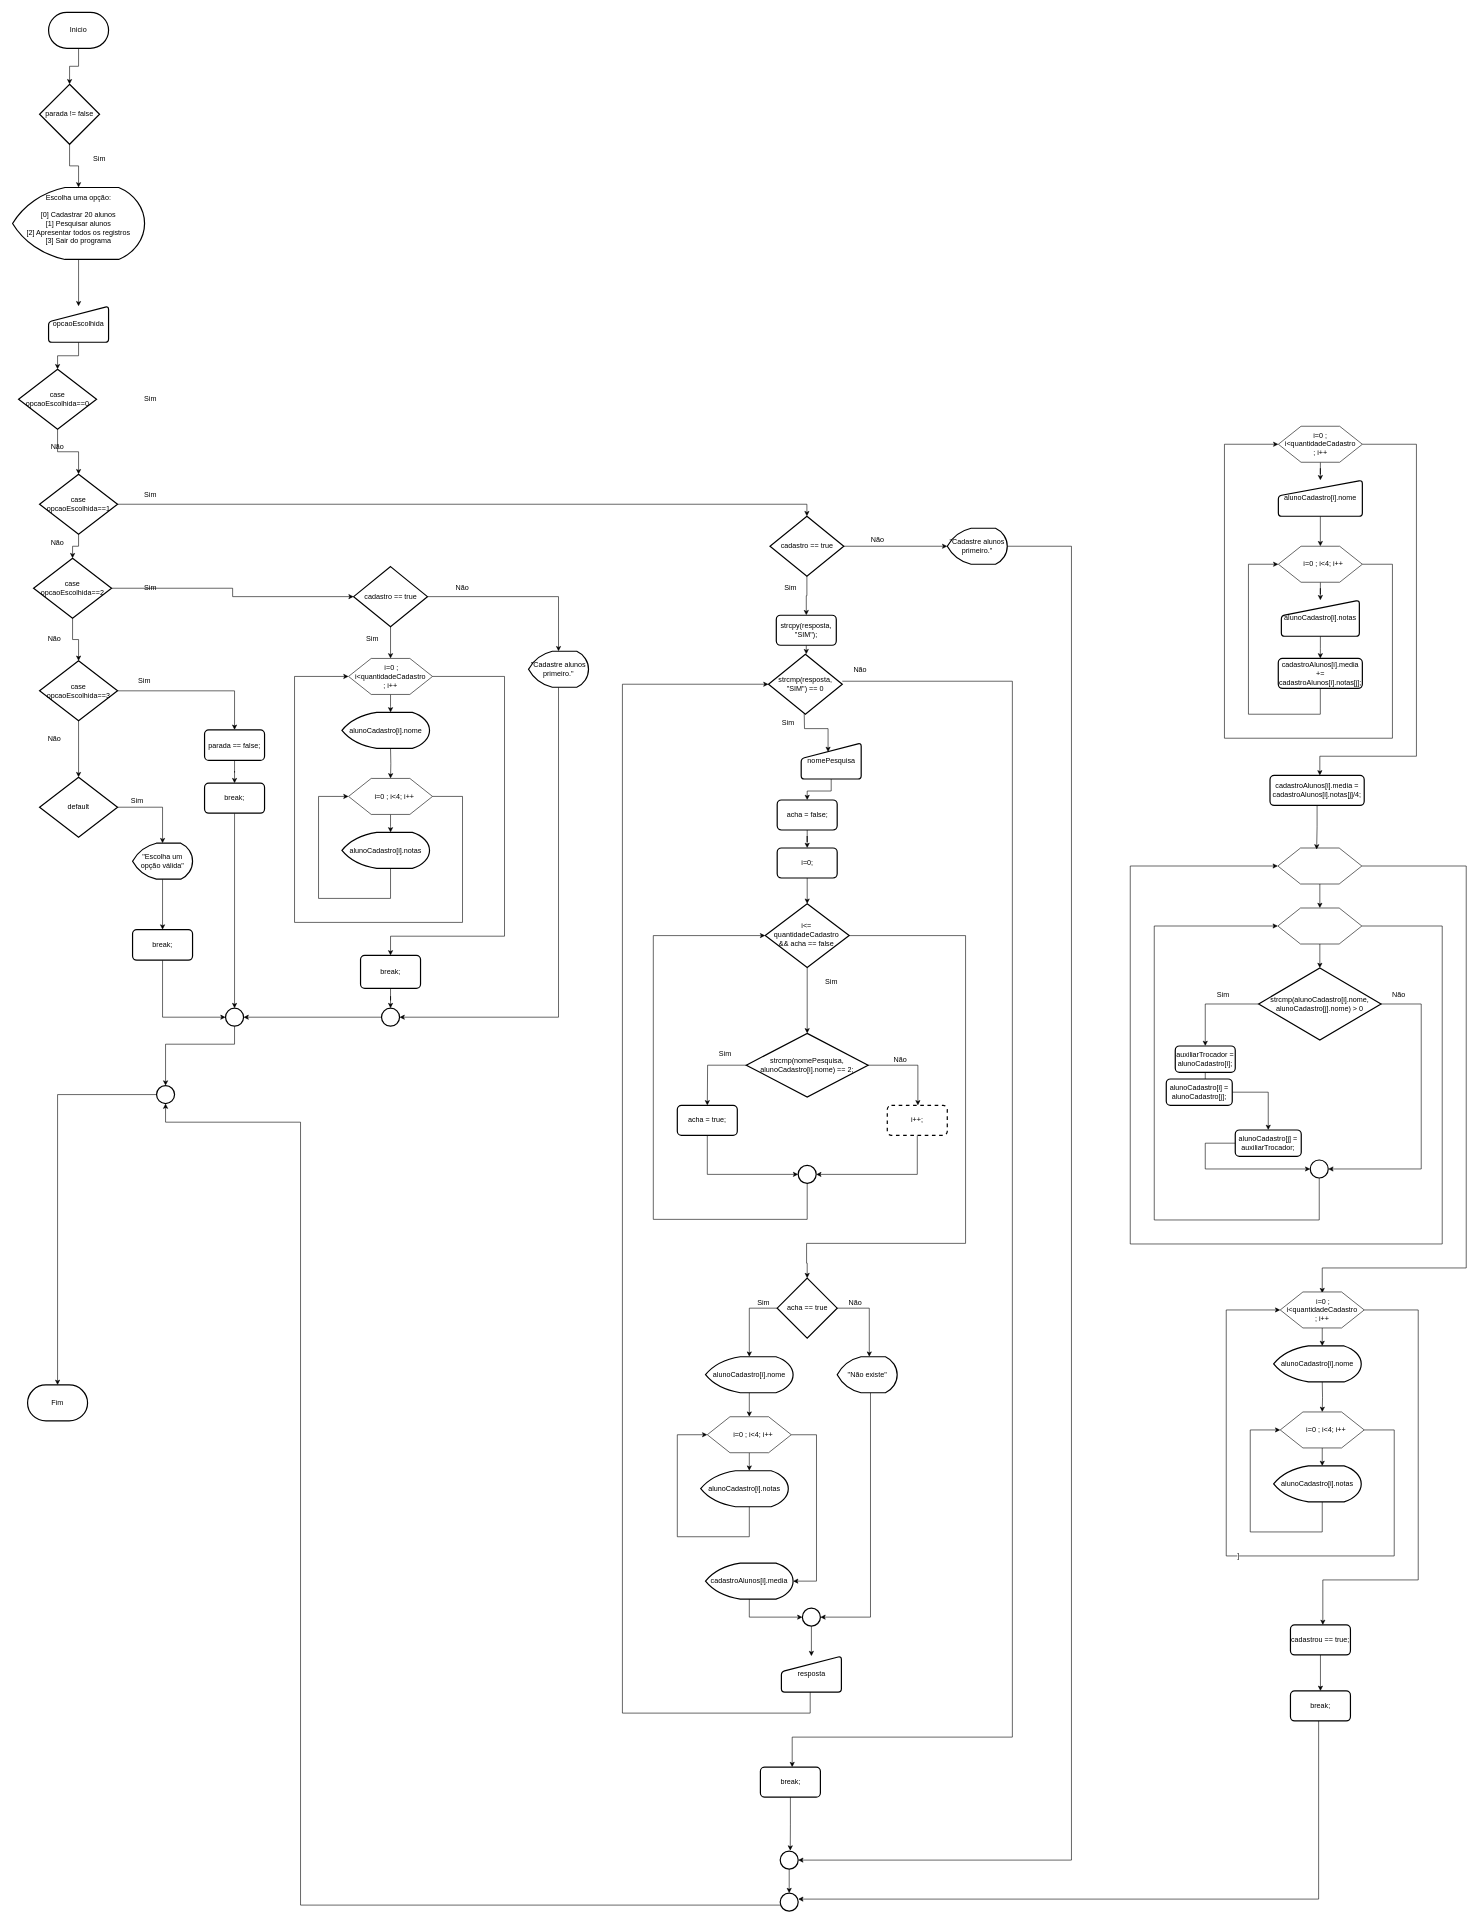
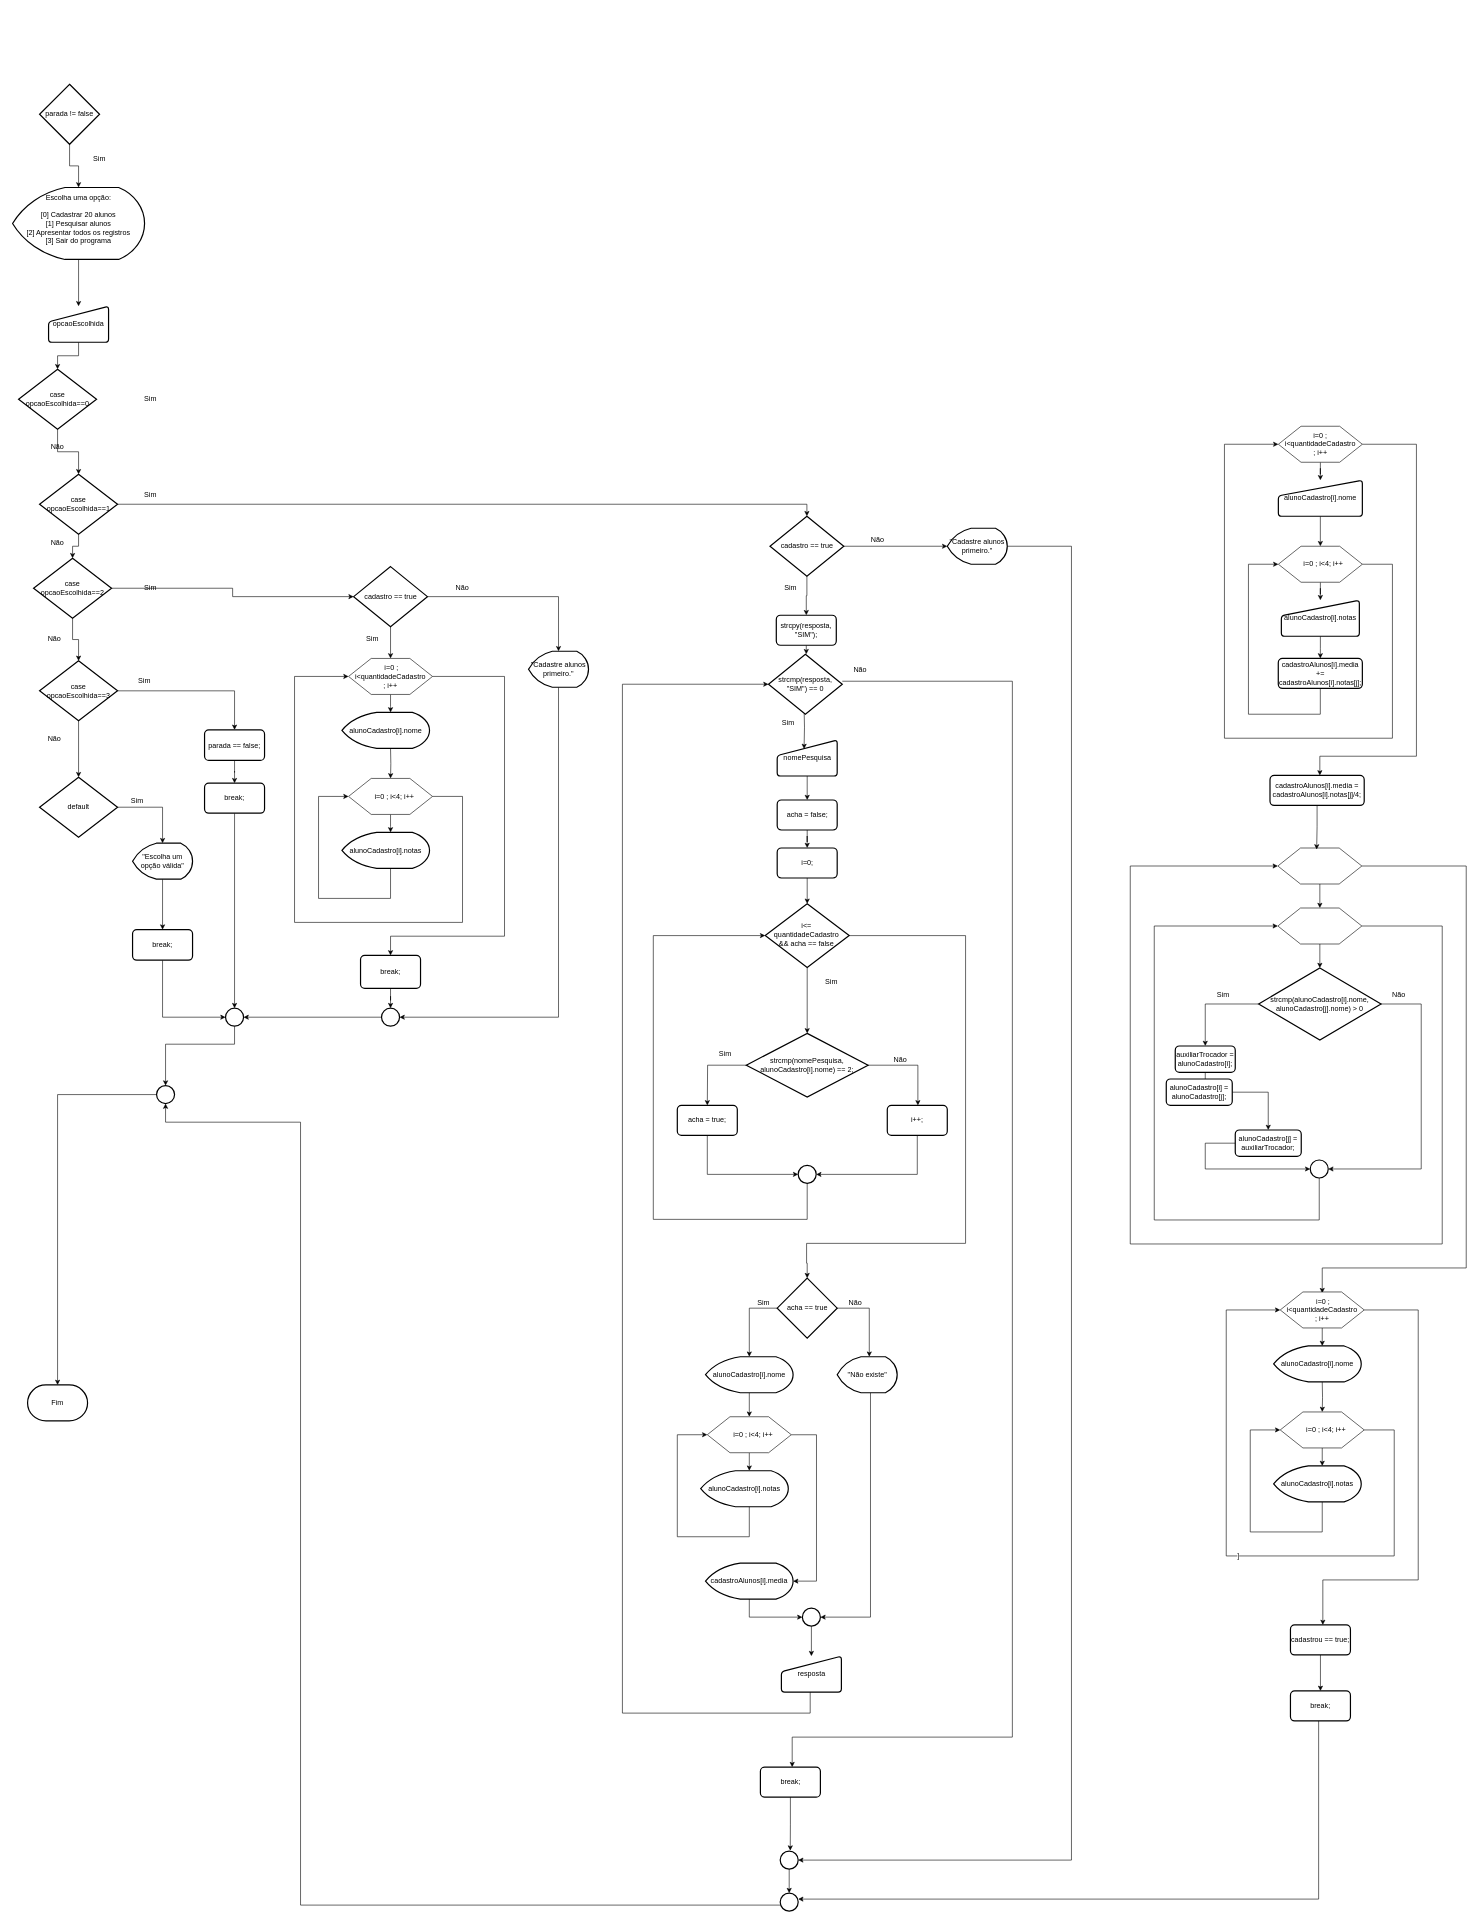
node "Inicio": removed
edge "Inicio" -> "parada != false": removed
node "nomePesquisa": moved (831, 761) -> (807, 758)
node "i++;": style dashed -> solid
